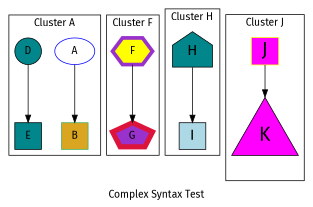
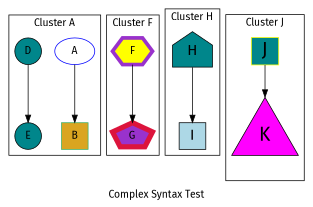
node "J": fillcolor magenta -> turquoise4
node "E": shape square -> circle
